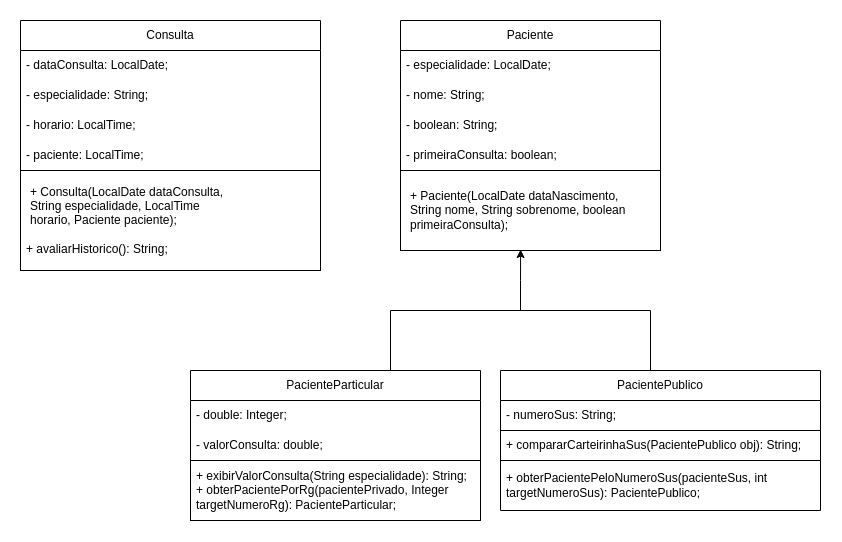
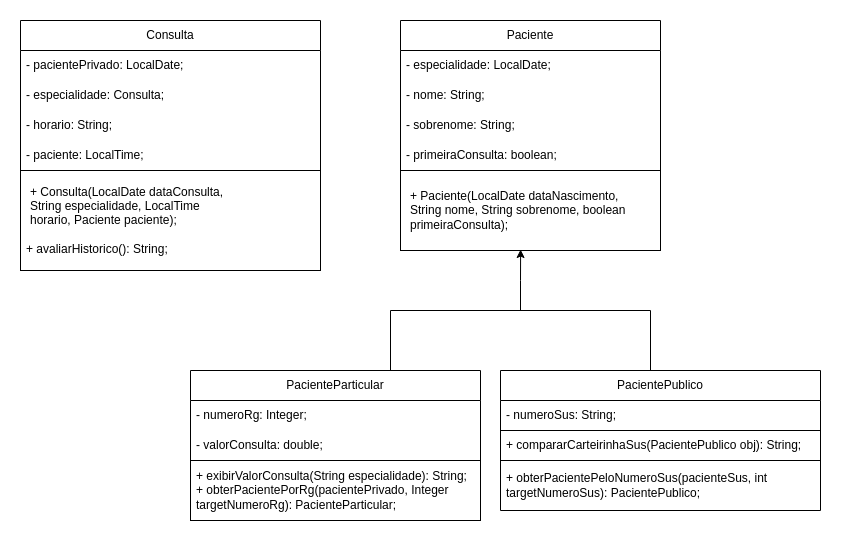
node "- dataConsulta: LocalDate;": label "- dataConsulta: LocalDate;" -> "- pacientePrivado: LocalDate;"
node "- especialidade: String;": label "- especialidade: String;" -> "- especialidade: Consulta;"
node "- horario: LocalTime;": label "- horario: LocalTime;" -> "- horario: String;"
node "- boolean: String;": label "- boolean: String;" -> "- sobrenome: String;"
node "- double: Integer;": label "- double: Integer;" -> "- numeroRg: Integer;"
